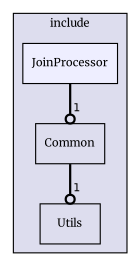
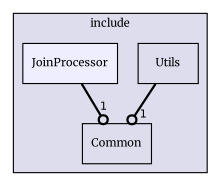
edge "Common" -> "Utils": reversed
